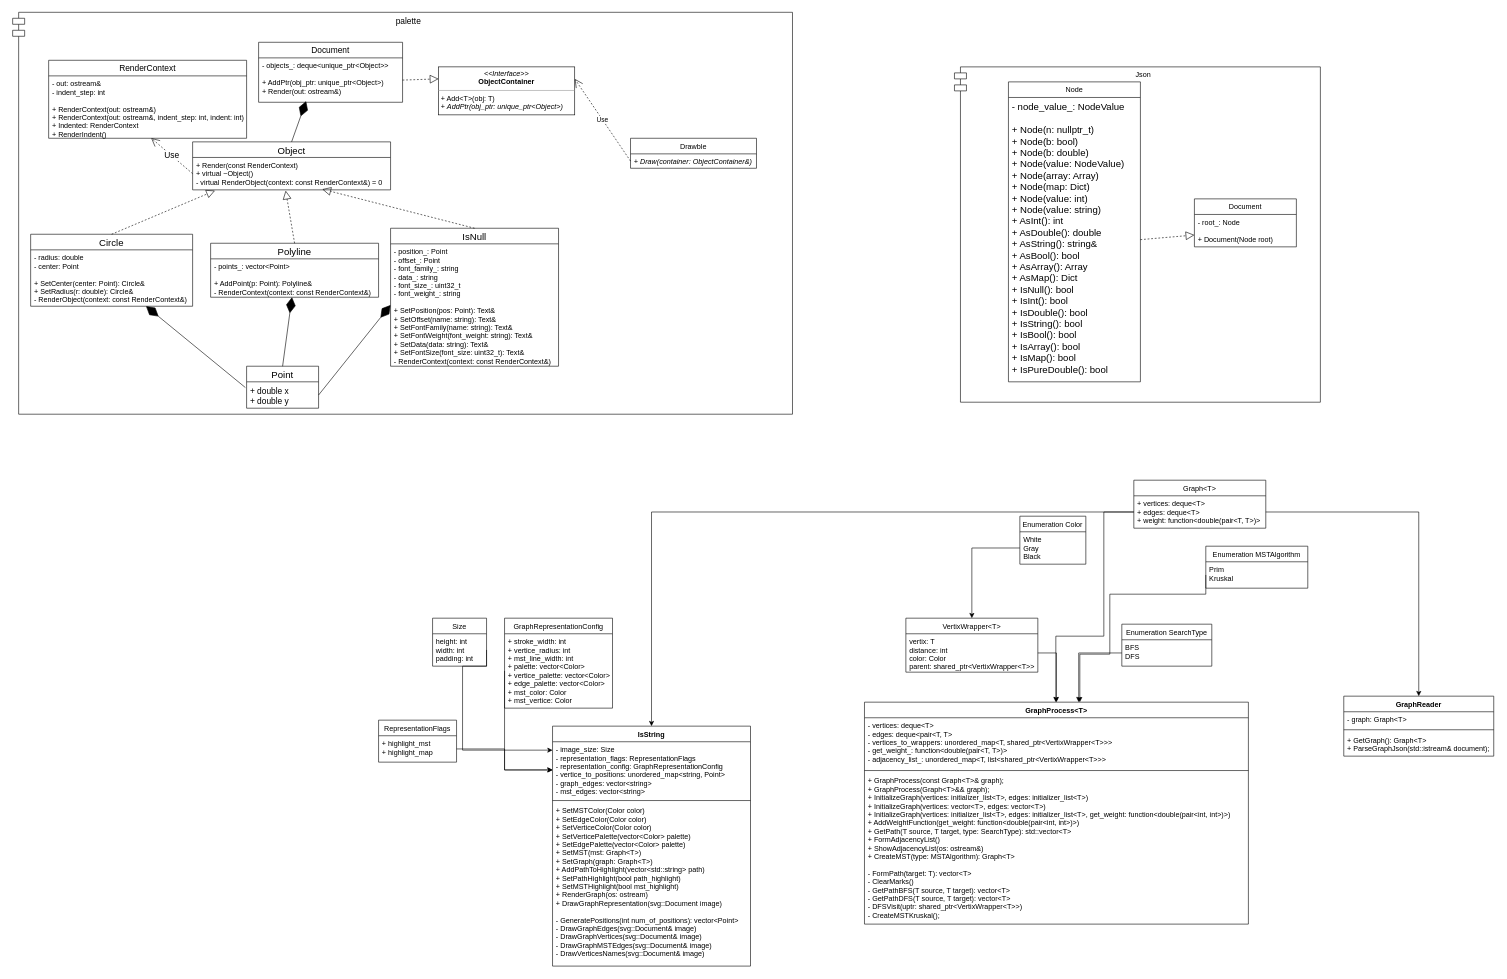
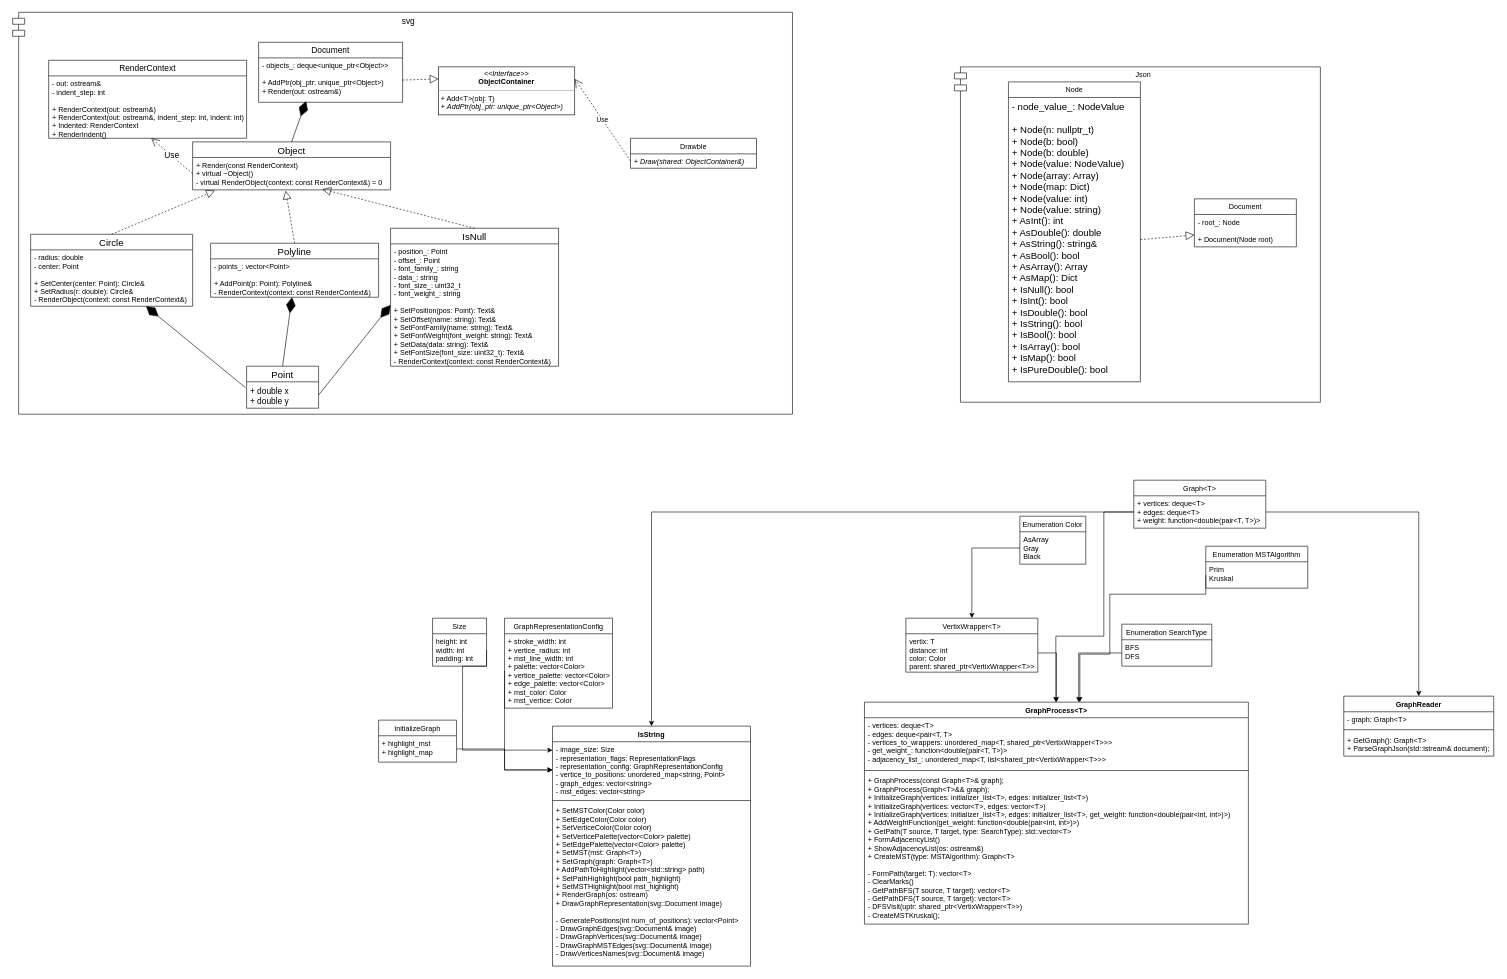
node "palette": label "palette" -> "svg"
node "+ Draw(container: ObjectContainer&)": label "+ Draw(container: ObjectContainer&)" -> "+ Draw(shared: ObjectContainer&)"
node "White Gray Black": label "White Gray Black" -> "AsArray Gray Black"
node "RepresentationFlags": label "RepresentationFlags" -> "InitializeGraph"
